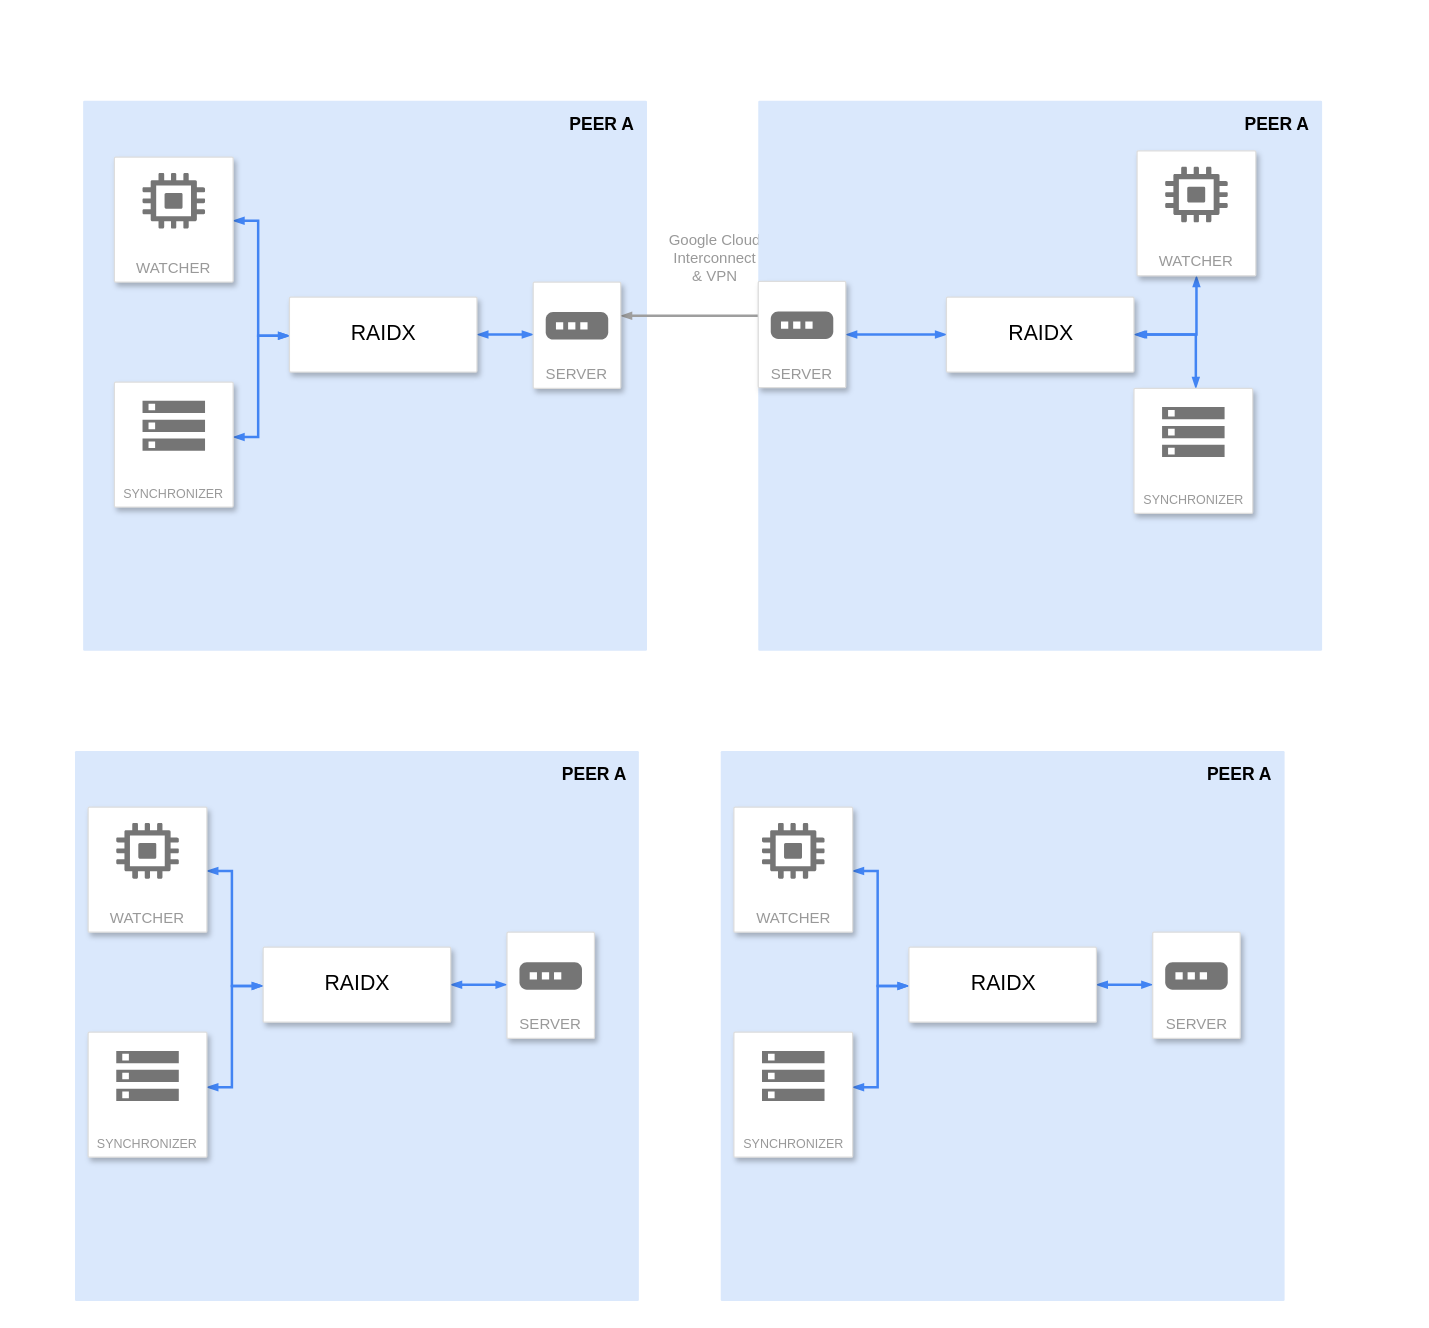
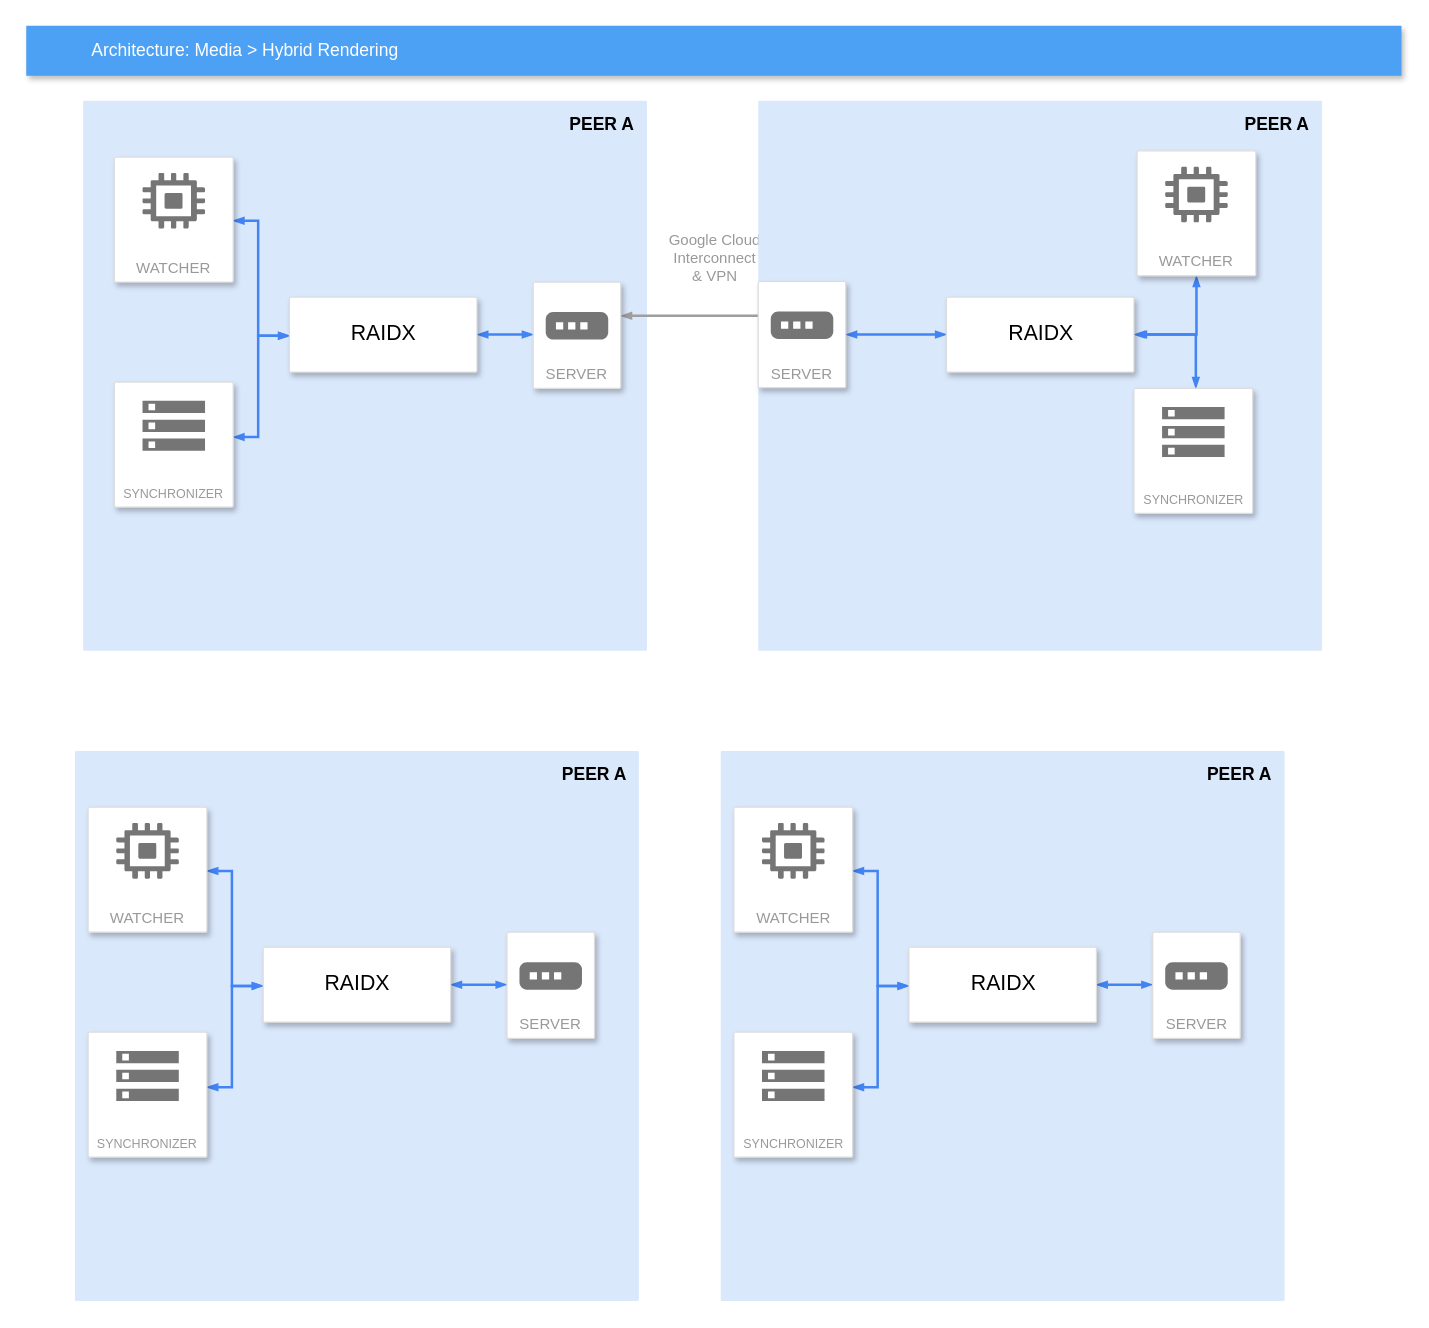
node "Architecture: Media > Hybrid Rendering": added
